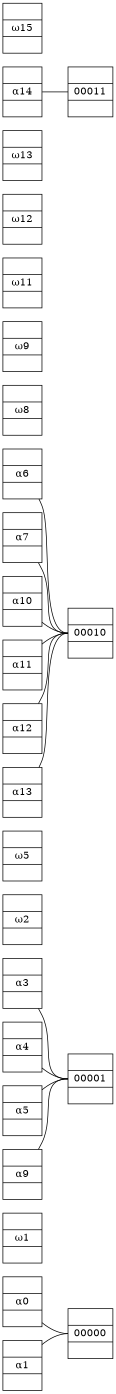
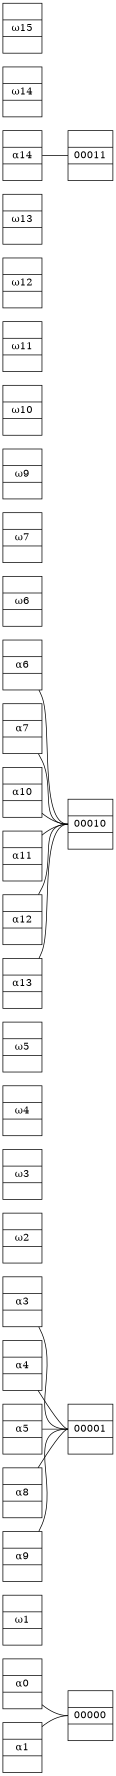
node "ω14": added
node "ω10": added
node "ω8": removed
node "ω7": added
node "ω6": added
node "ω4": added
node "ω3": added
node "α8": added
